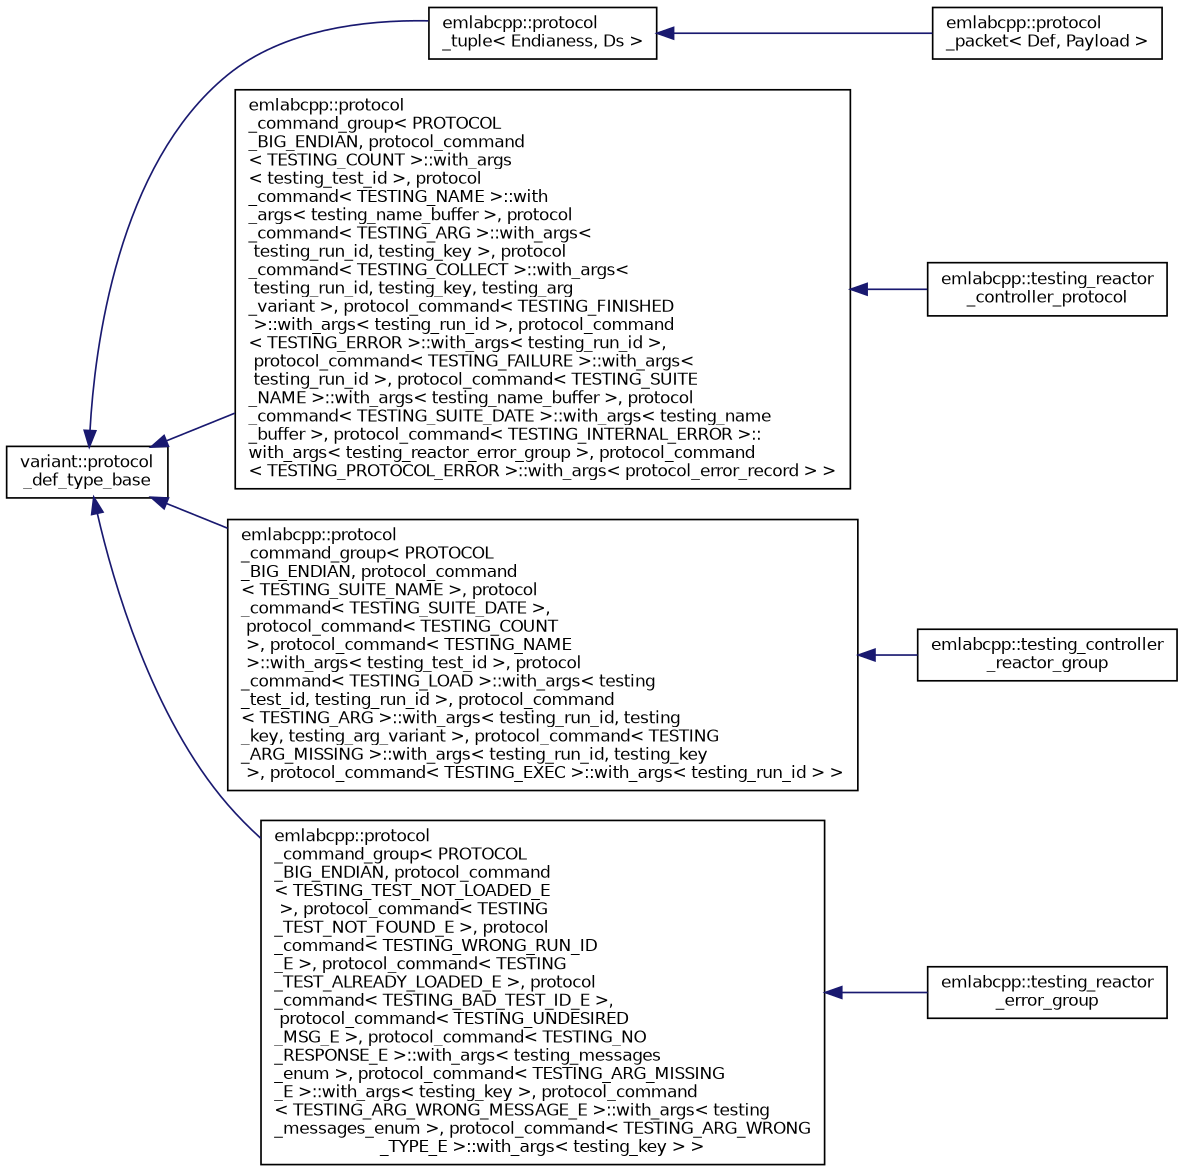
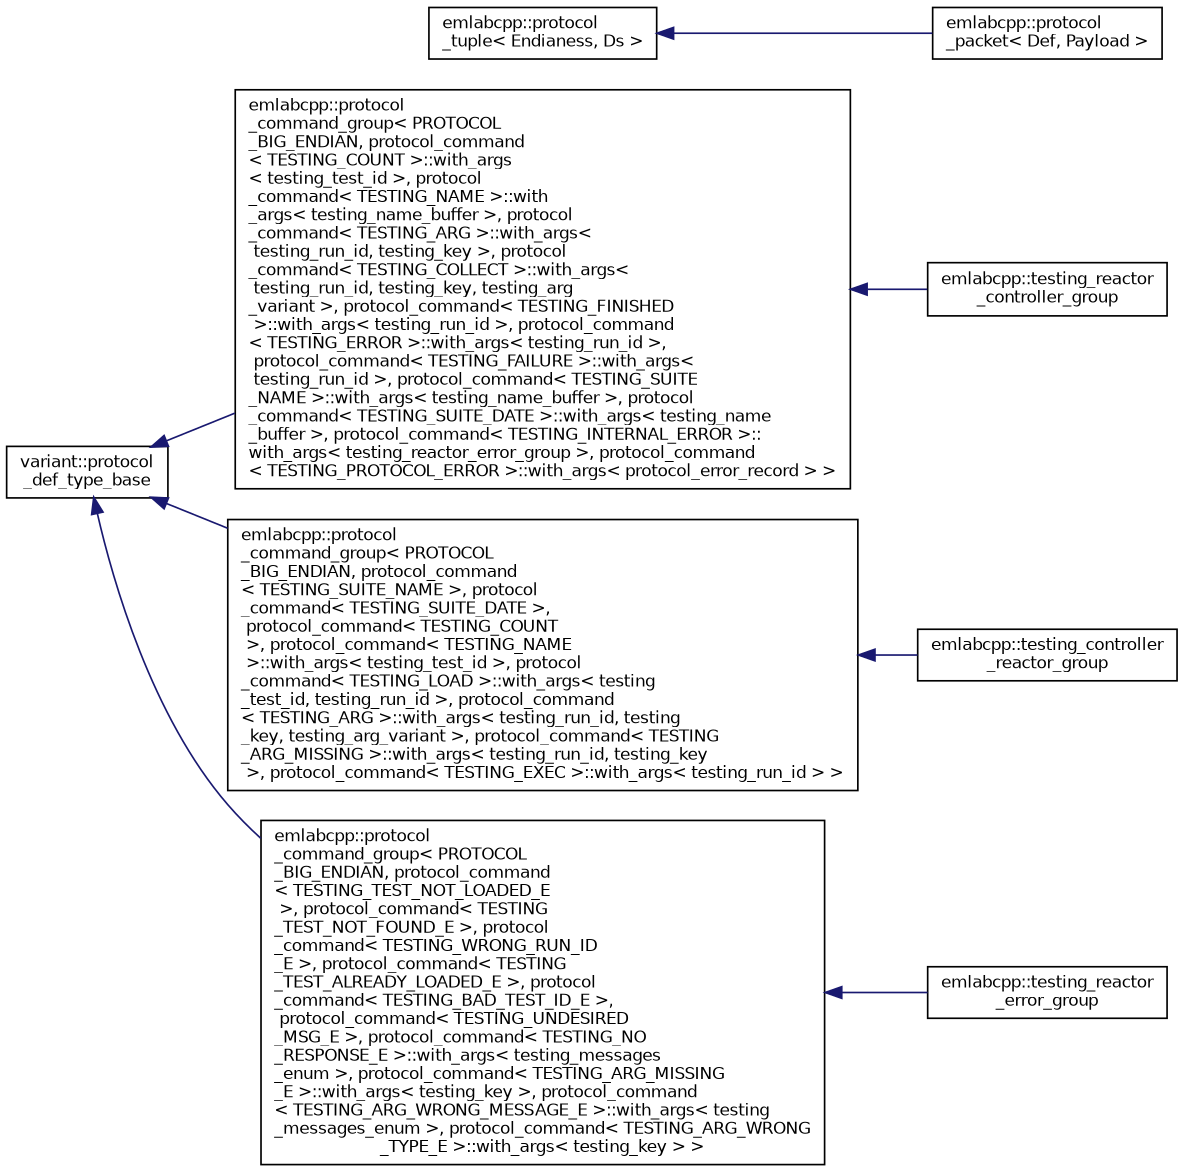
edge "emlabcpp::protocol _tuple< Endianess, Ds >" -> "variant::protocol _def_type_base": removed
node "emlabcpp::testing_reactor _controller_protocol": label "emlabcpp::testing_reactor _controller_protocol" -> "emlabcpp::testing_reactor _controller_group"
